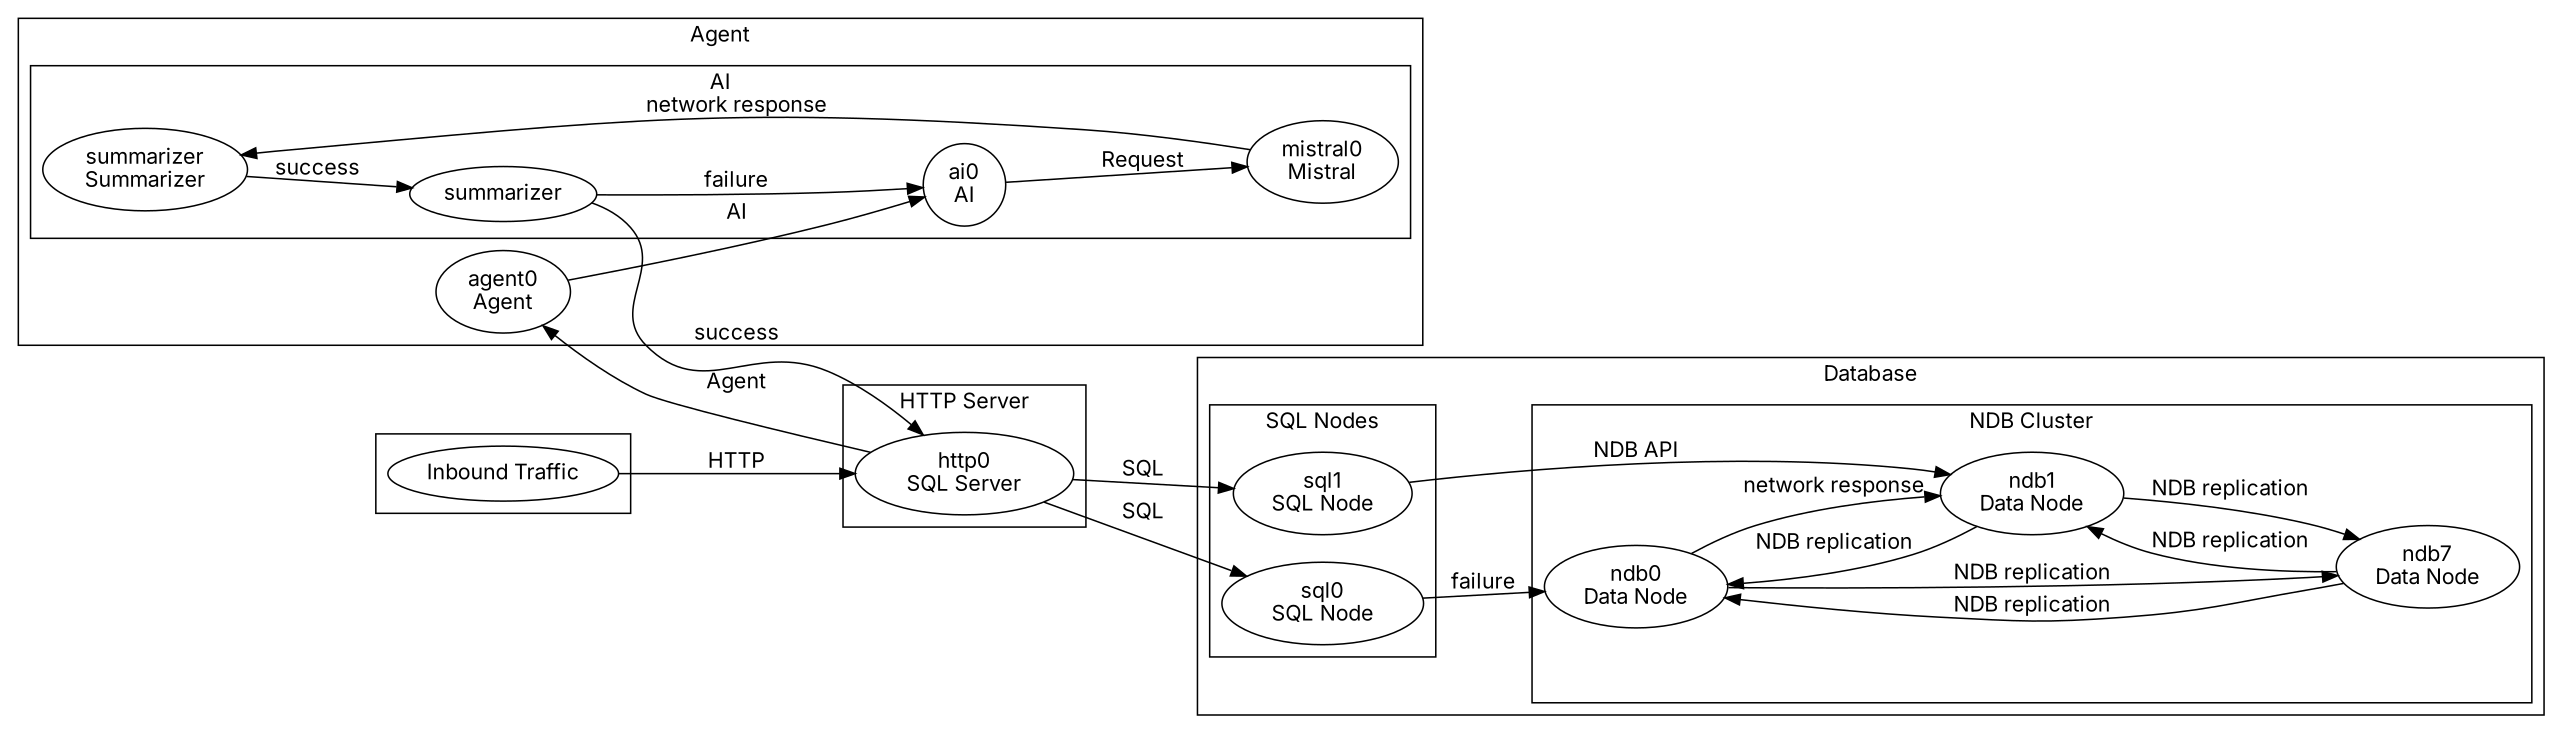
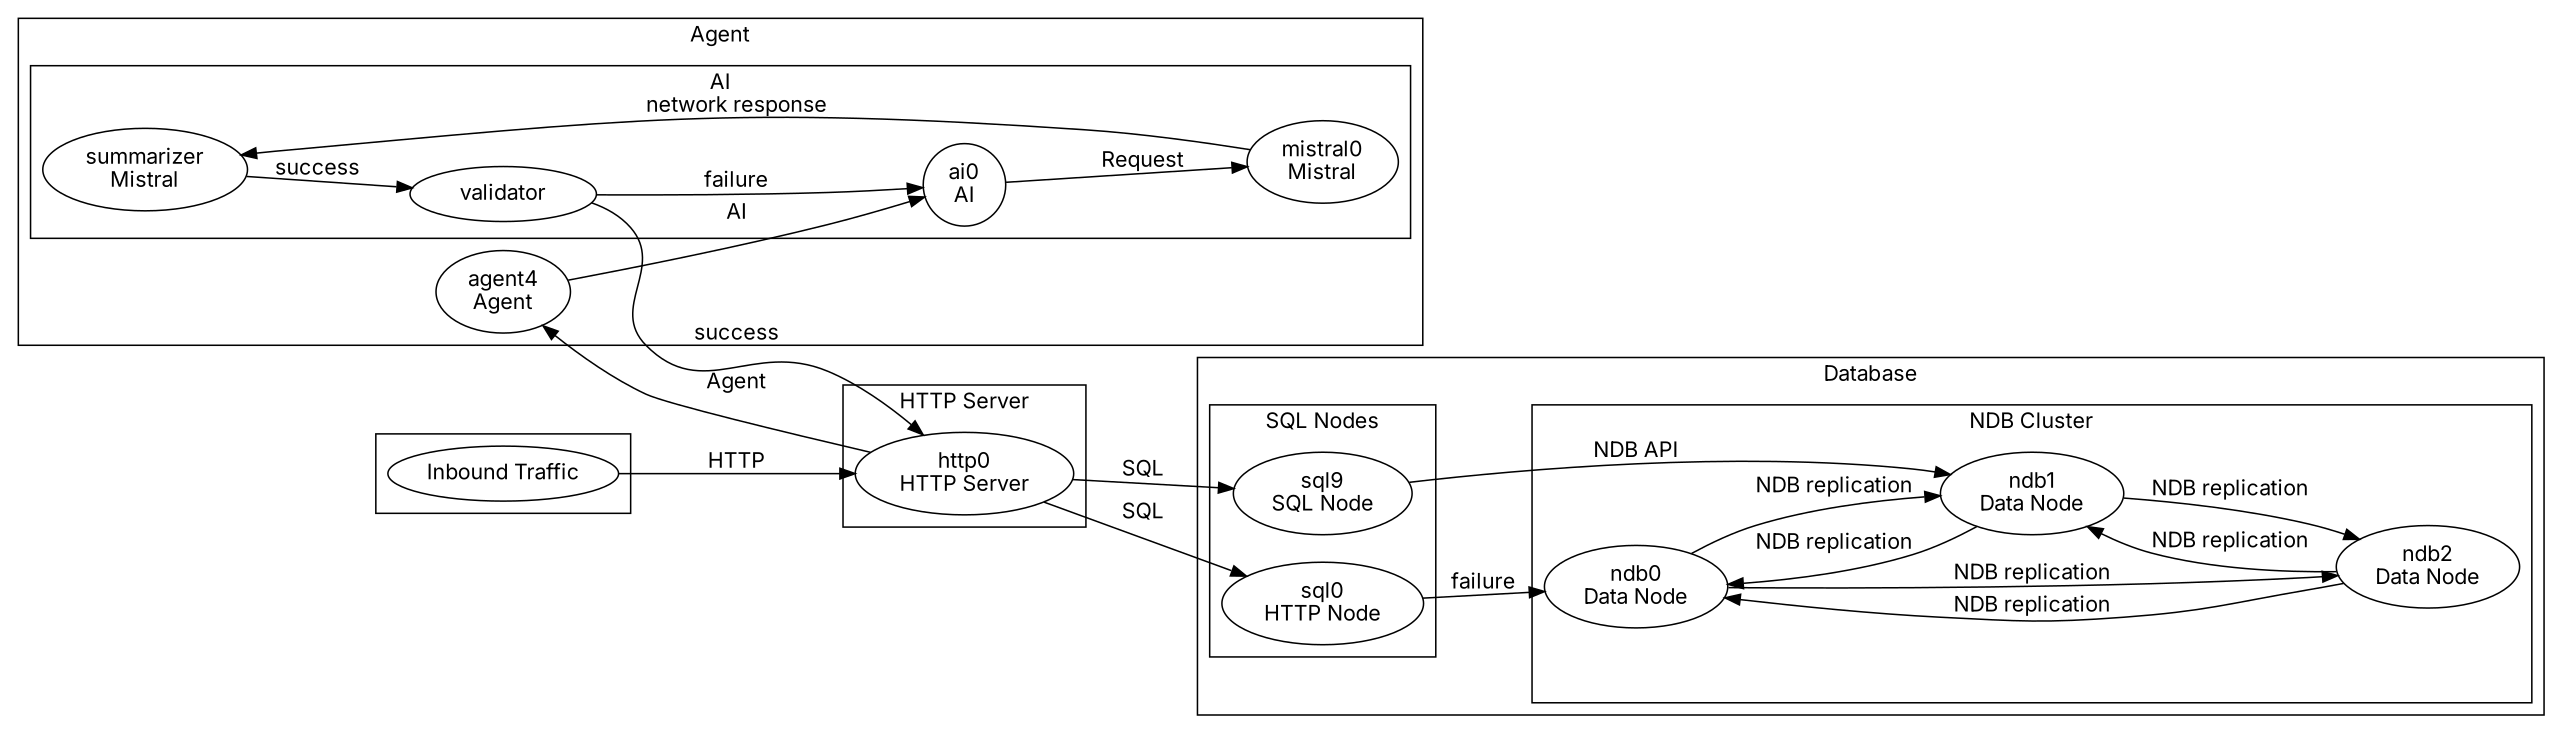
node "summarizer Summarizer": label "summarizer Summarizer" -> "summarizer Mistral"
node "summarizer": label "summarizer" -> "validator"
node "agent0 Agent": label "agent0 Agent" -> "agent4 Agent"
node "http0 SQL Server": label "http0 SQL Server" -> "http0 HTTP Server"
edge "ndb0 Data Node" -> "ndb1 Data Node": label "network response" -> "NDB replication"
node "sql1 SQL Node": label "sql1 SQL Node" -> "sql9 SQL Node"
node "ndb7 Data Node": label "ndb7 Data Node" -> "ndb2 Data Node"
node "sql0 SQL Node": label "sql0 SQL Node" -> "sql0 HTTP Node"
